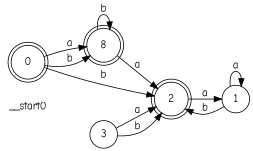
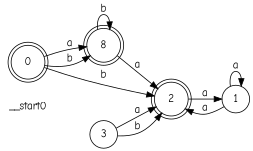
edge "1" -> "2": label "b" -> "a"
